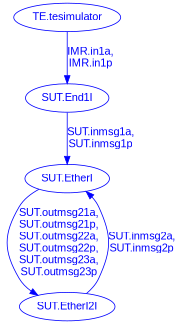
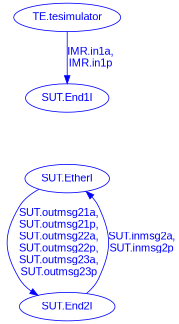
edge "SUT.End1I" -> "SUT.EtherI": removed, label "SUT.inmsg1a, SUT.inmsg1p"
node "SUT.EtherI2I": label "SUT.EtherI2I" -> "SUT.End2I"
